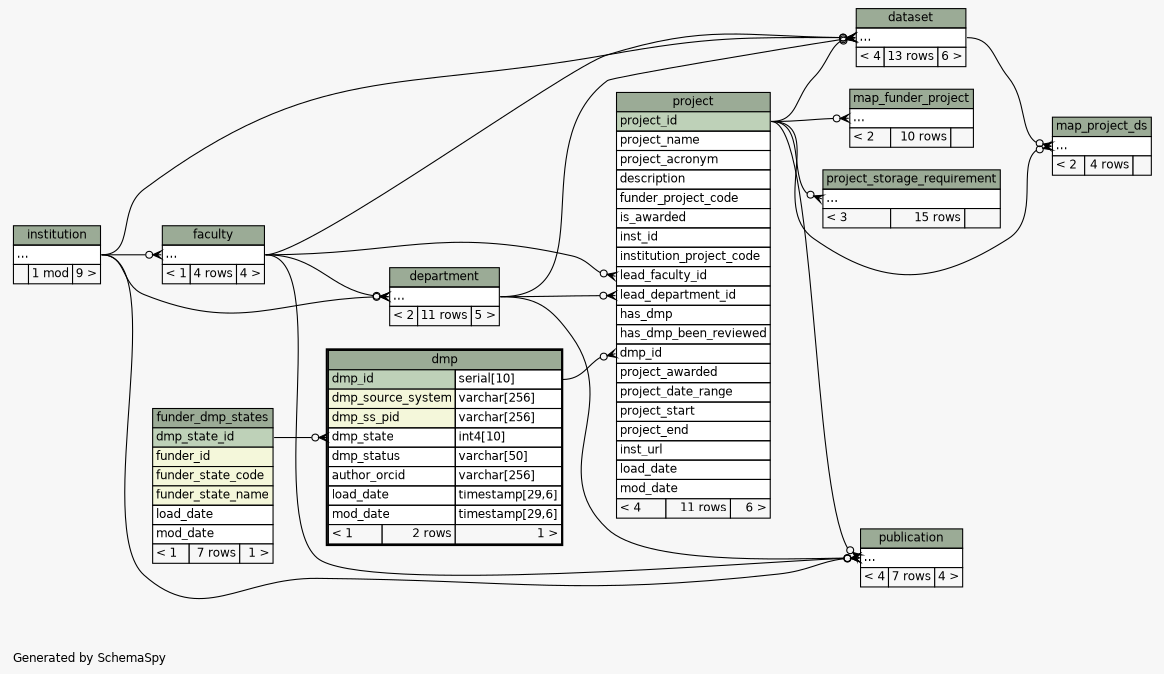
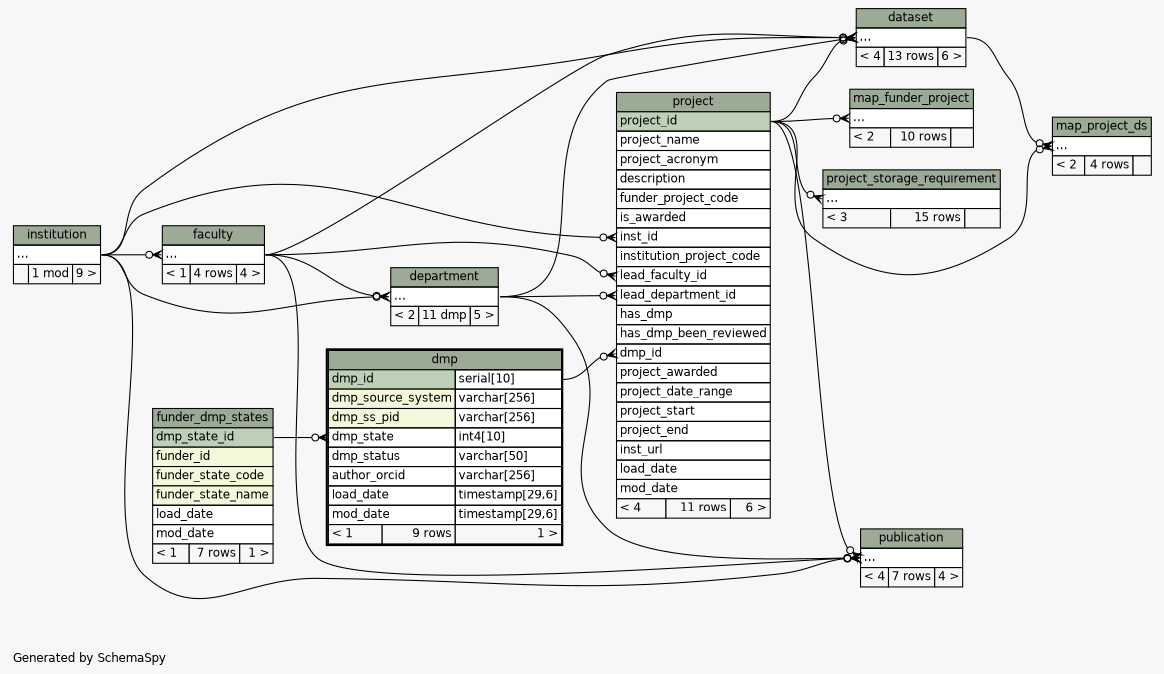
edge "institution" -> "project": added
node "department": text "11 rows" -> "11 dmp"
node "dmp": text "2 rows" -> "9 rows"
